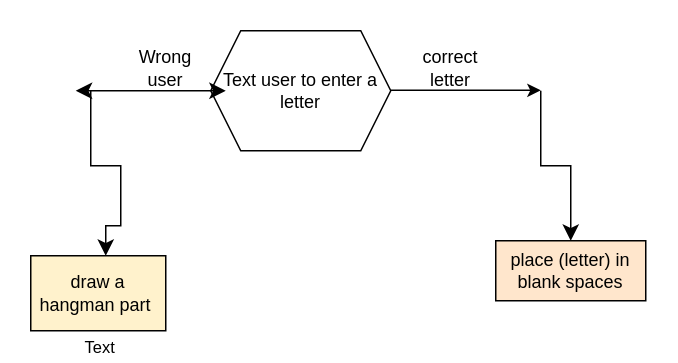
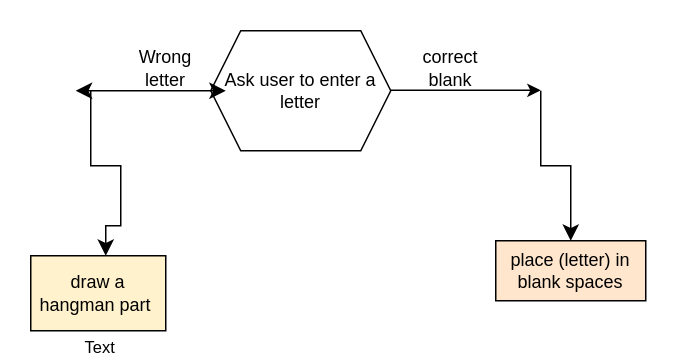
node "Wrong user": label "Wrong user" -> "Wrong letter"
node "correct letter": label "correct letter" -> "correct blank"
node "Text user to enter a letter": label "Text user to enter a letter" -> "Ask user to enter a letter"
